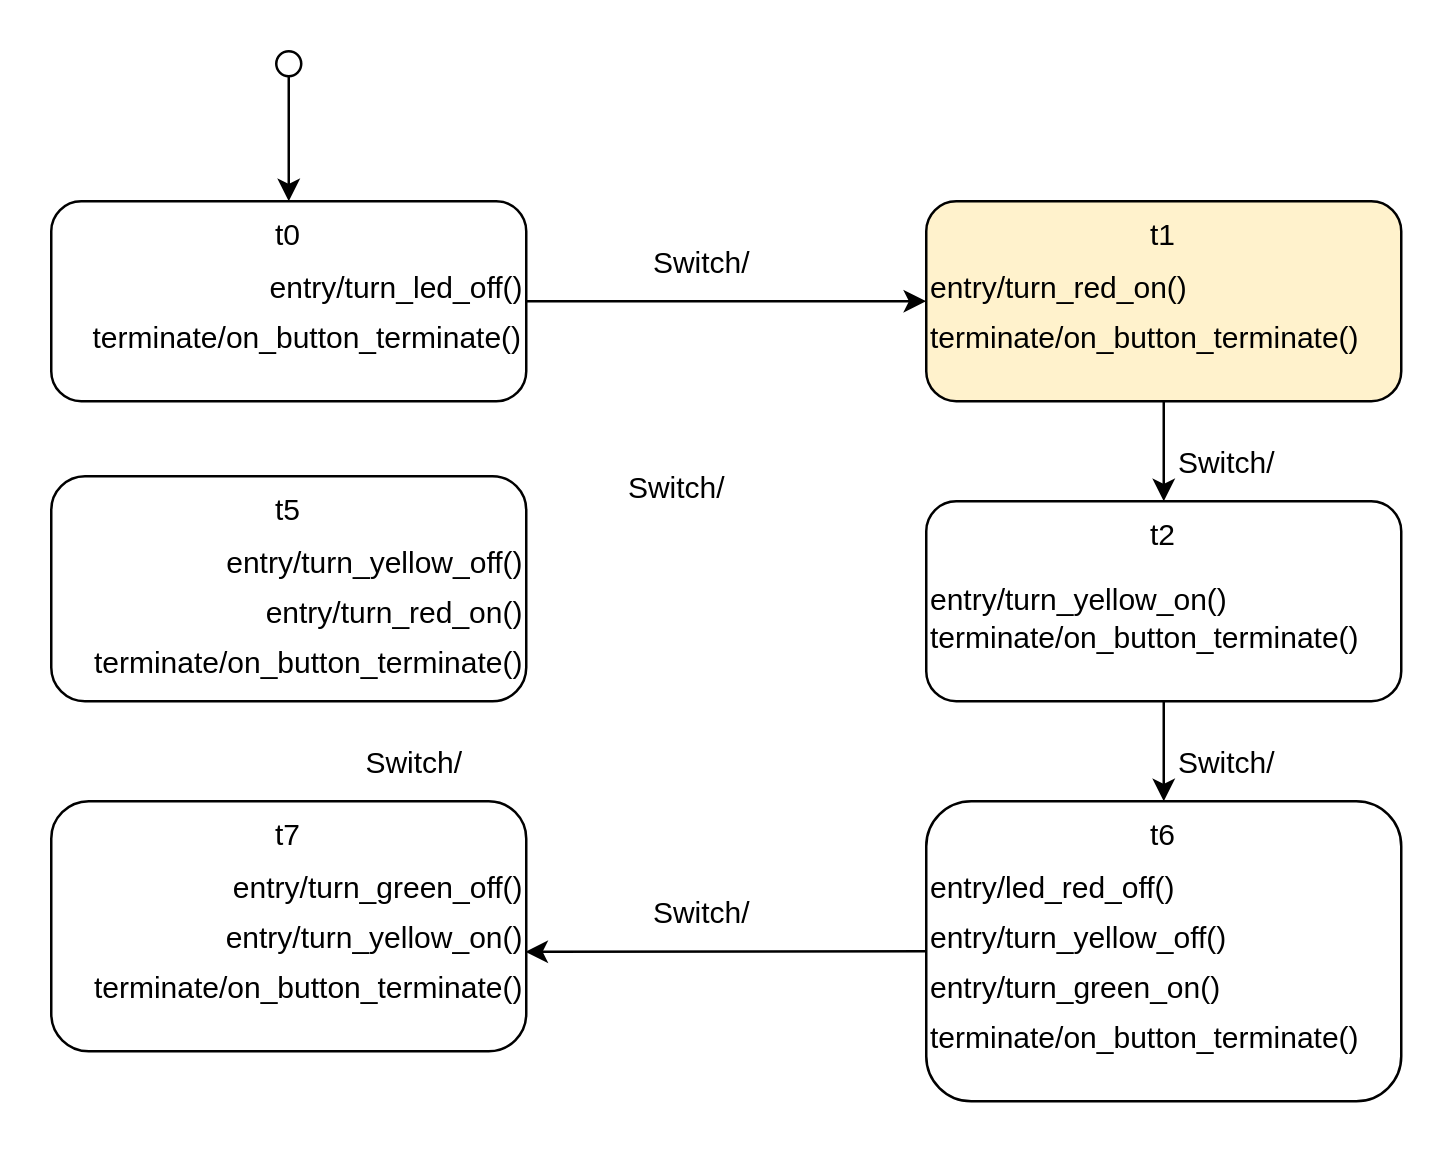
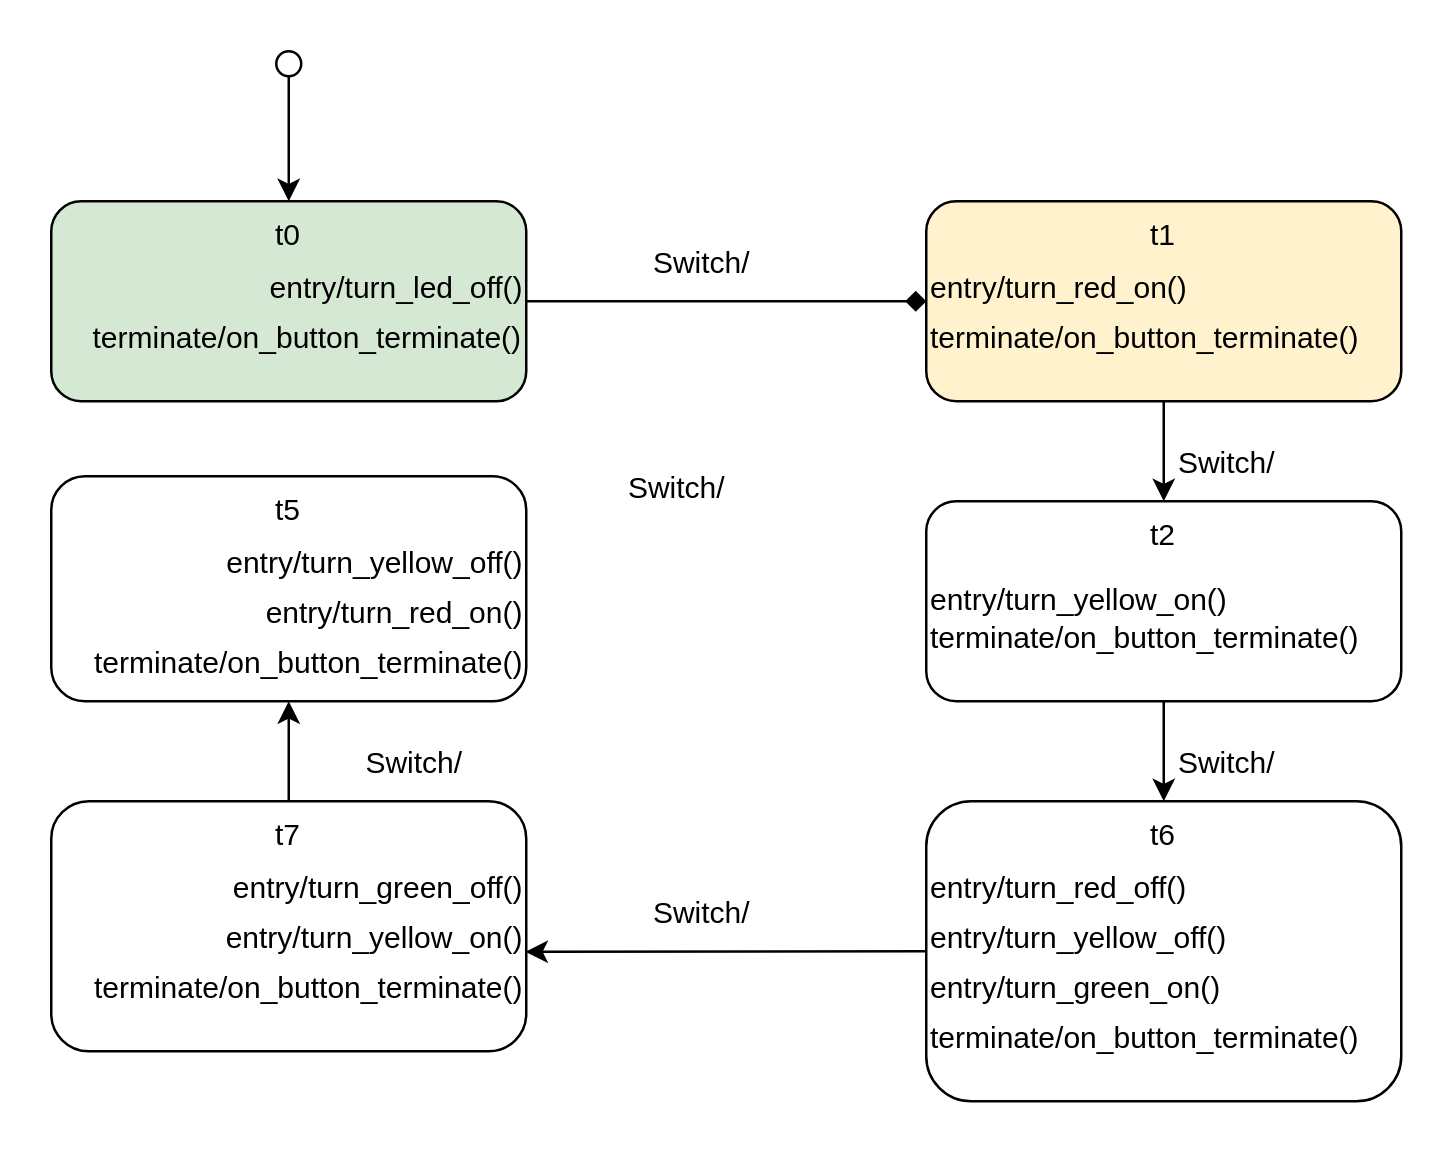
node "t0": fillcolor #ffffff -> #d5e8d4
edge "t0" -> "t1": arrowhead classic -> diamond
edge "t7" -> "t5": added
node "entry/led_red_off()": label "entry/led_red_off()" -> "entry/turn_red_off()"
